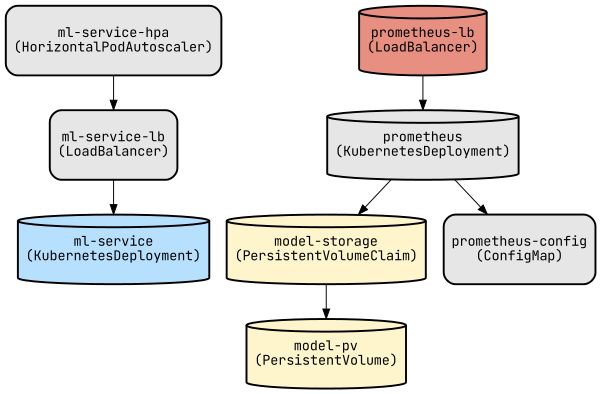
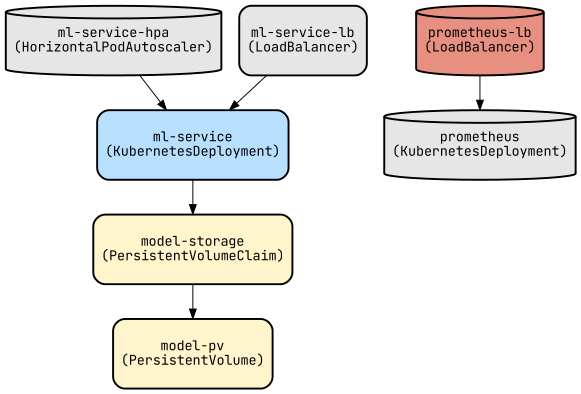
node "ml-service-hpa (HorizontalPodAutoscaler)": shape box -> cylinder
edge "ml-service-hpa (HorizontalPodAutoscaler)" -> "ml-service-lb (LoadBalancer)": now "ml-service-hpa (HorizontalPodAutoscaler)" -> "ml-service (KubernetesDeployment)"
edge "prometheus (KubernetesDeployment)" -> "model-storage (PersistentVolumeClaim)": now "ml-service (KubernetesDeployment)" -> "model-storage (PersistentVolumeClaim)"
node "ml-service (KubernetesDeployment)": shape cylinder -> box
node "model-storage (PersistentVolumeClaim)": shape cylinder -> box
node "prometheus-config (ConfigMap)": removed
node "model-pv (PersistentVolume)": shape cylinder -> box
